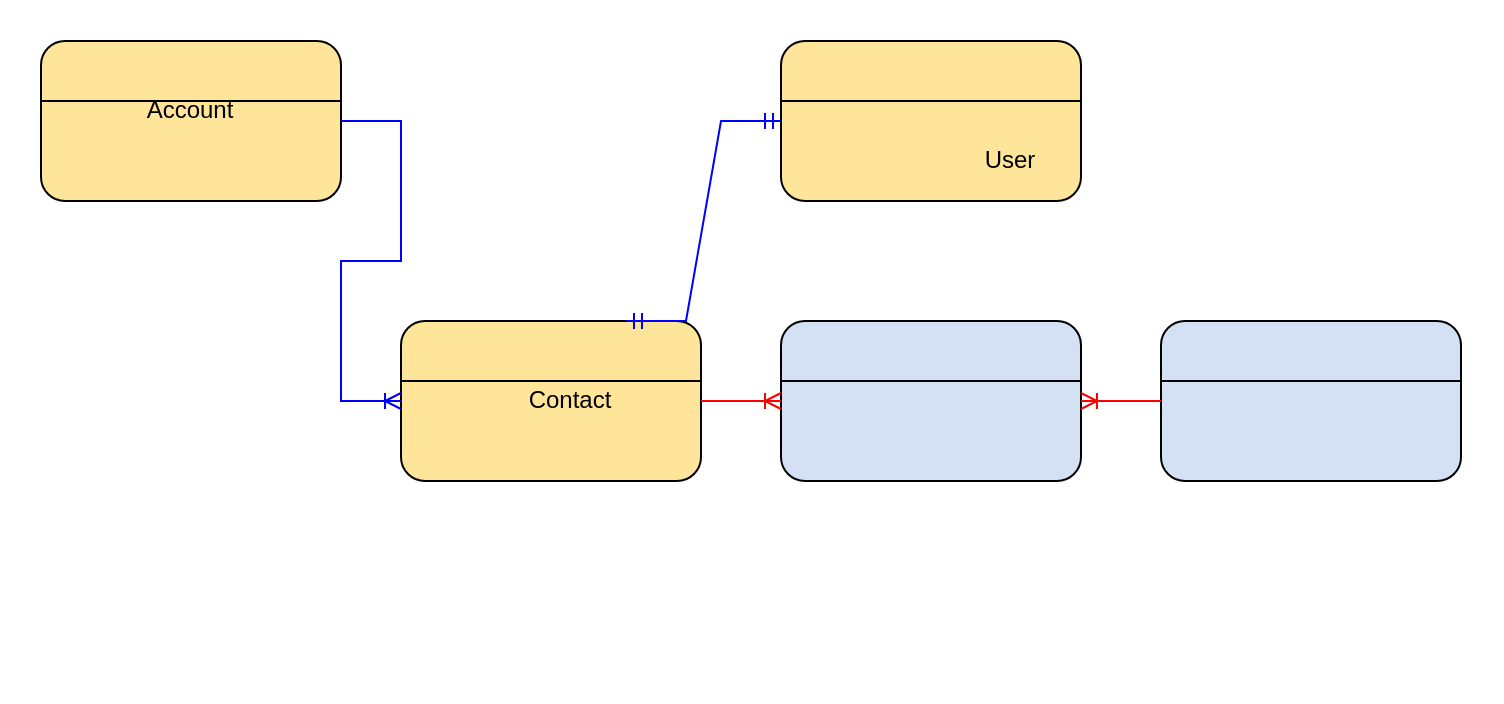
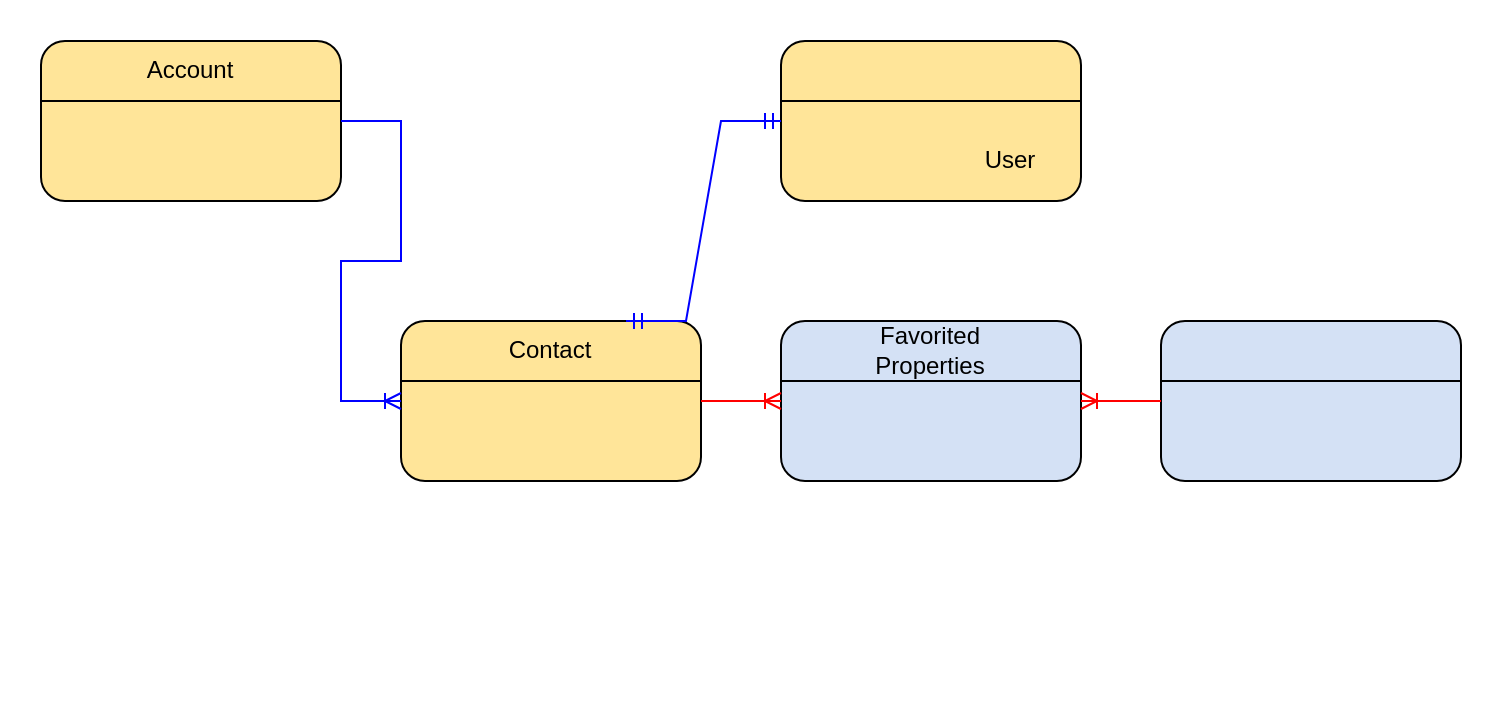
node "Account": moved (191, 111) -> (191, 71)
node "Favorited Properties": added
node "Contact": moved (571, 401) -> (551, 351)
